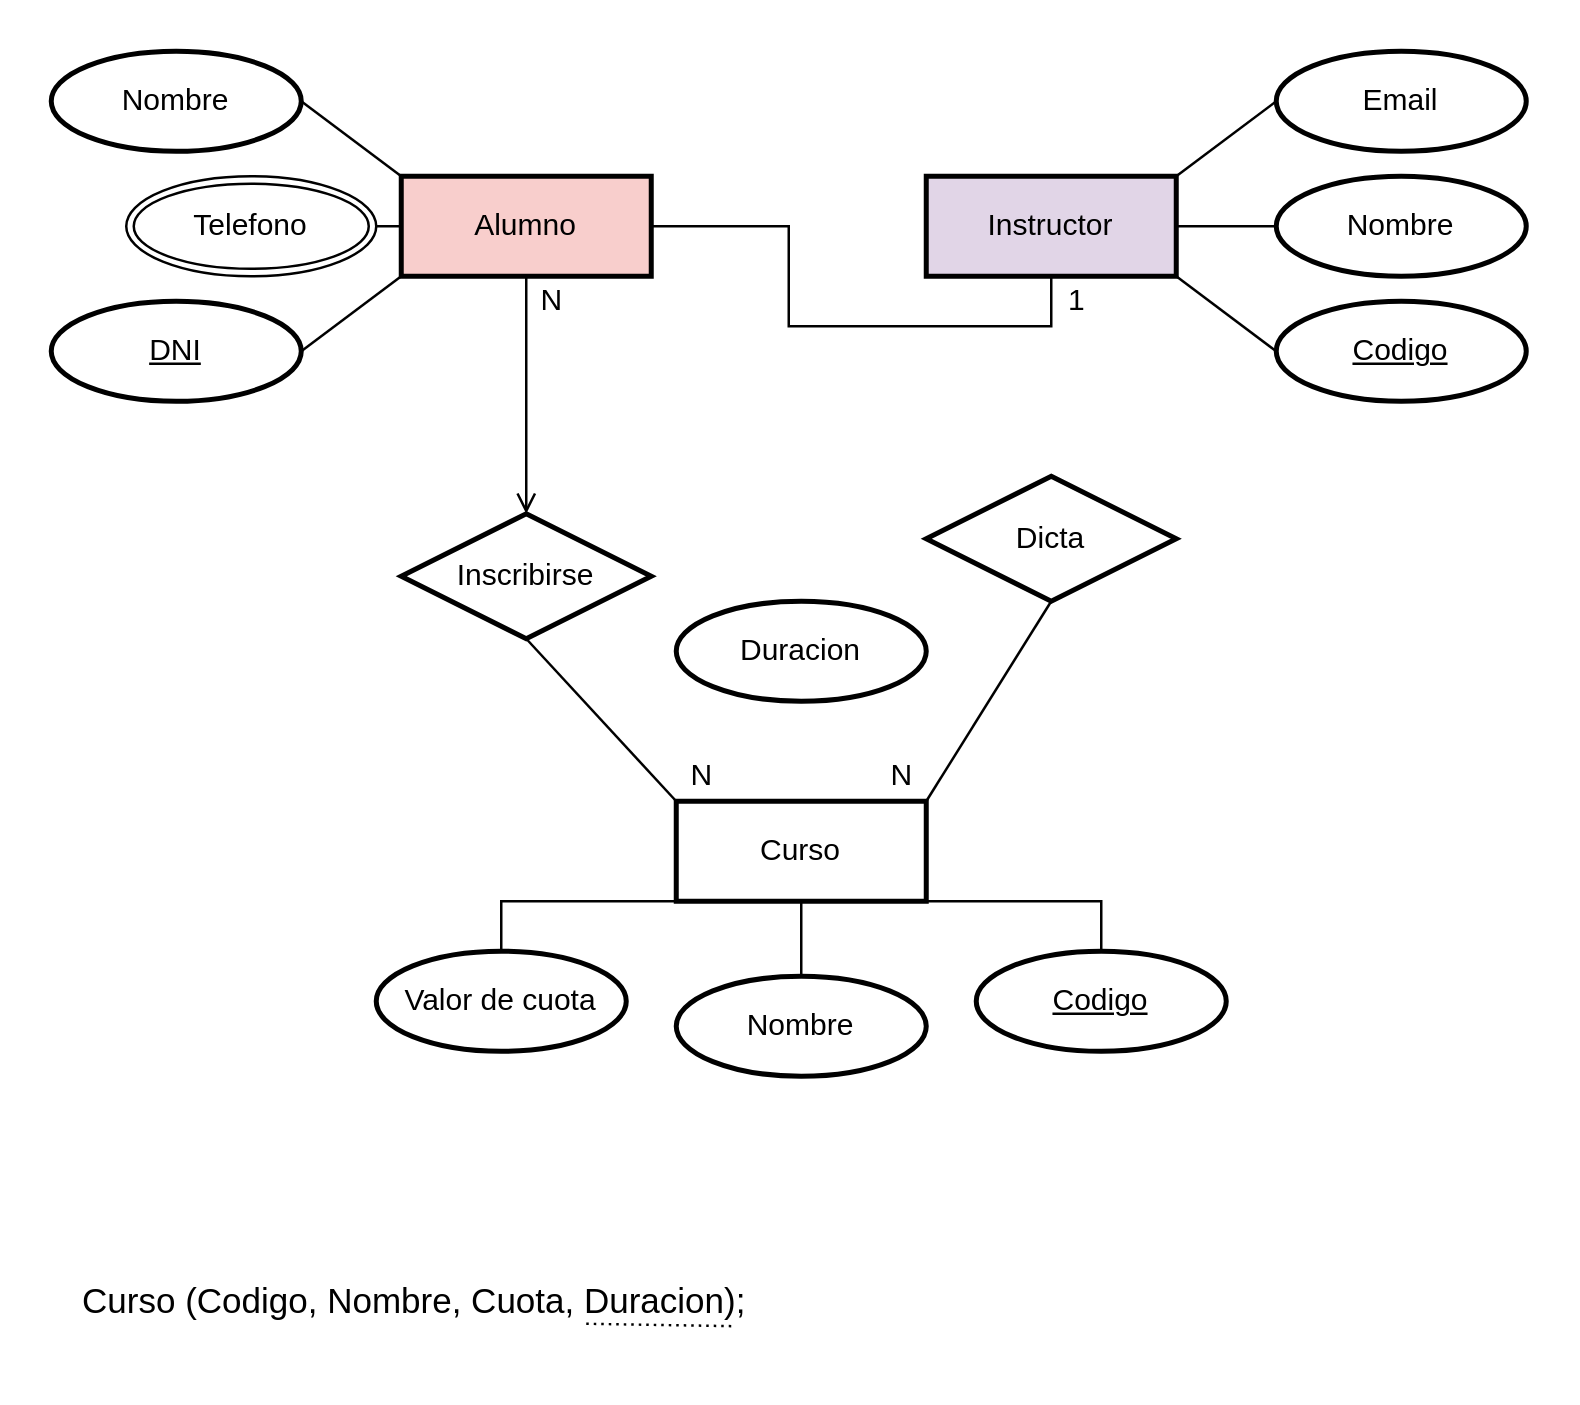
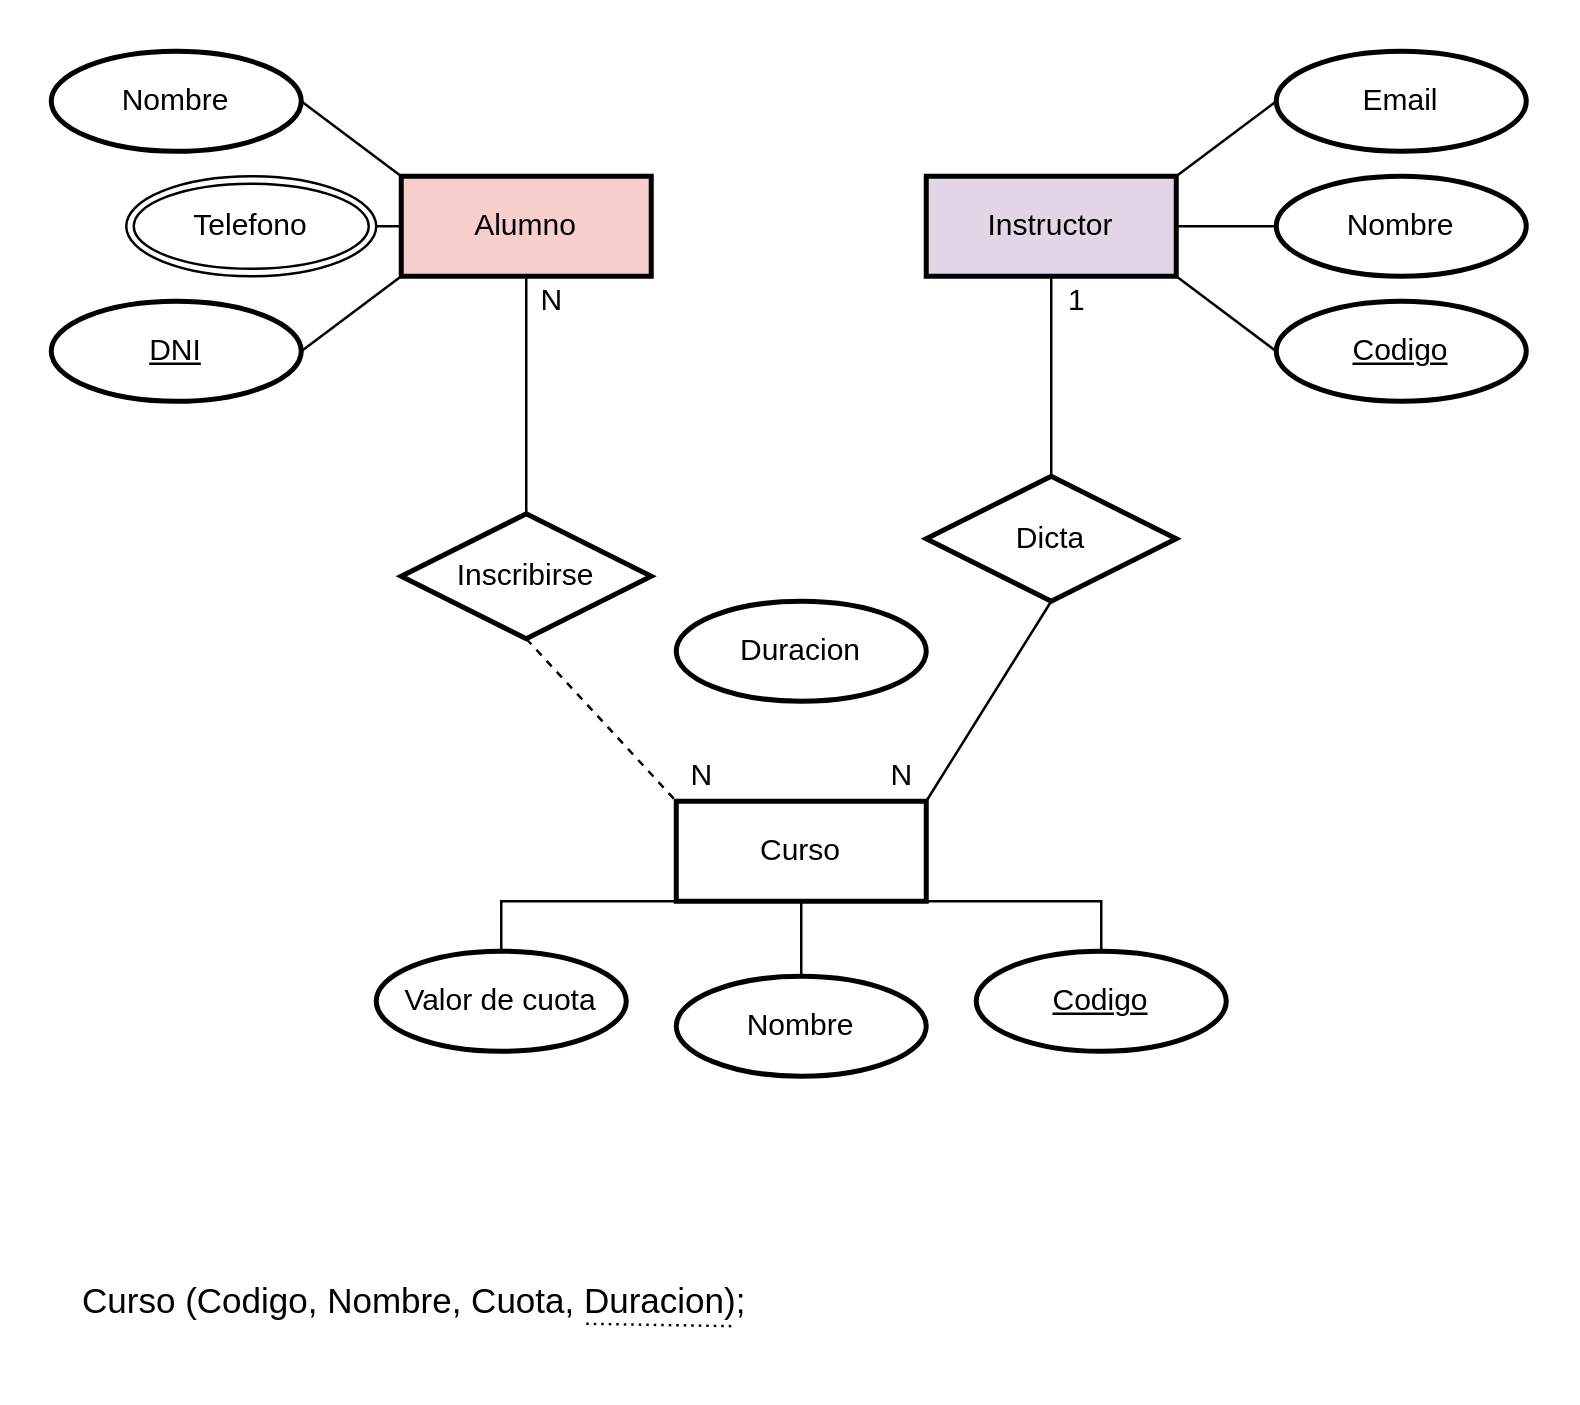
edge "Alumno" -- "Instructor": now "Dicta" -- "Instructor"
edge "Alumno" -> "Inscribirse": arrowhead open -> none
edge "Inscribirse" -- "Curso": style solid -> dashed
